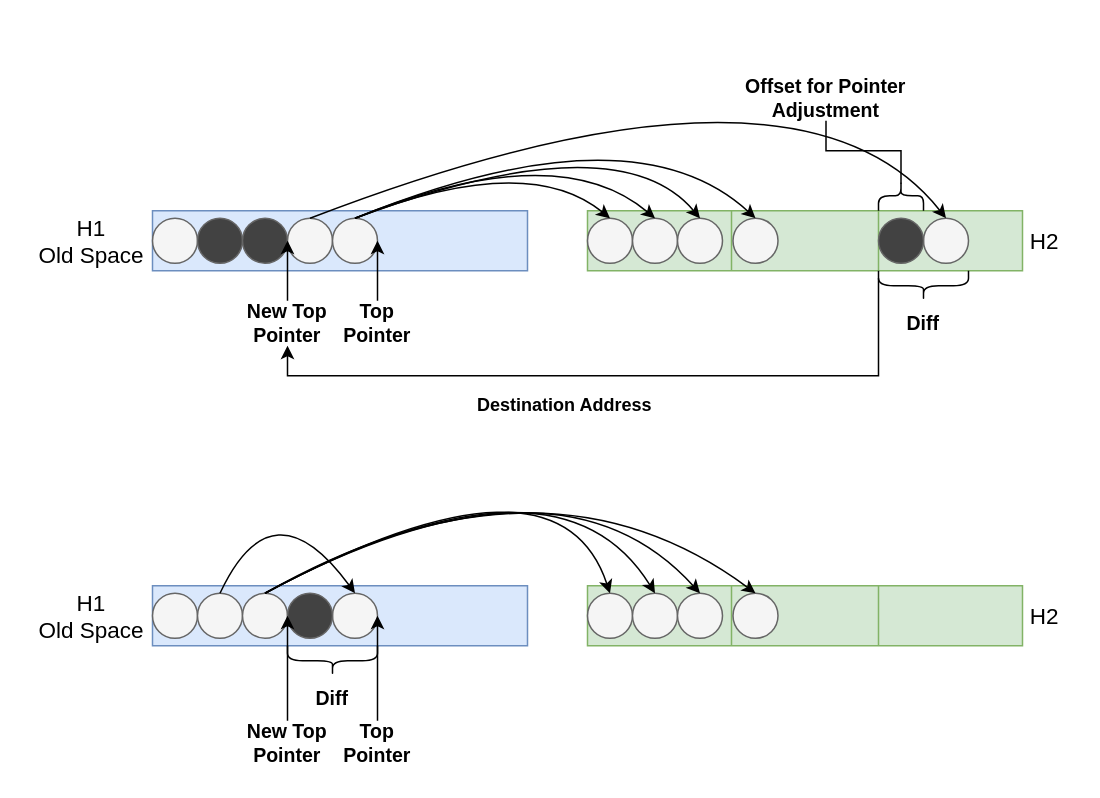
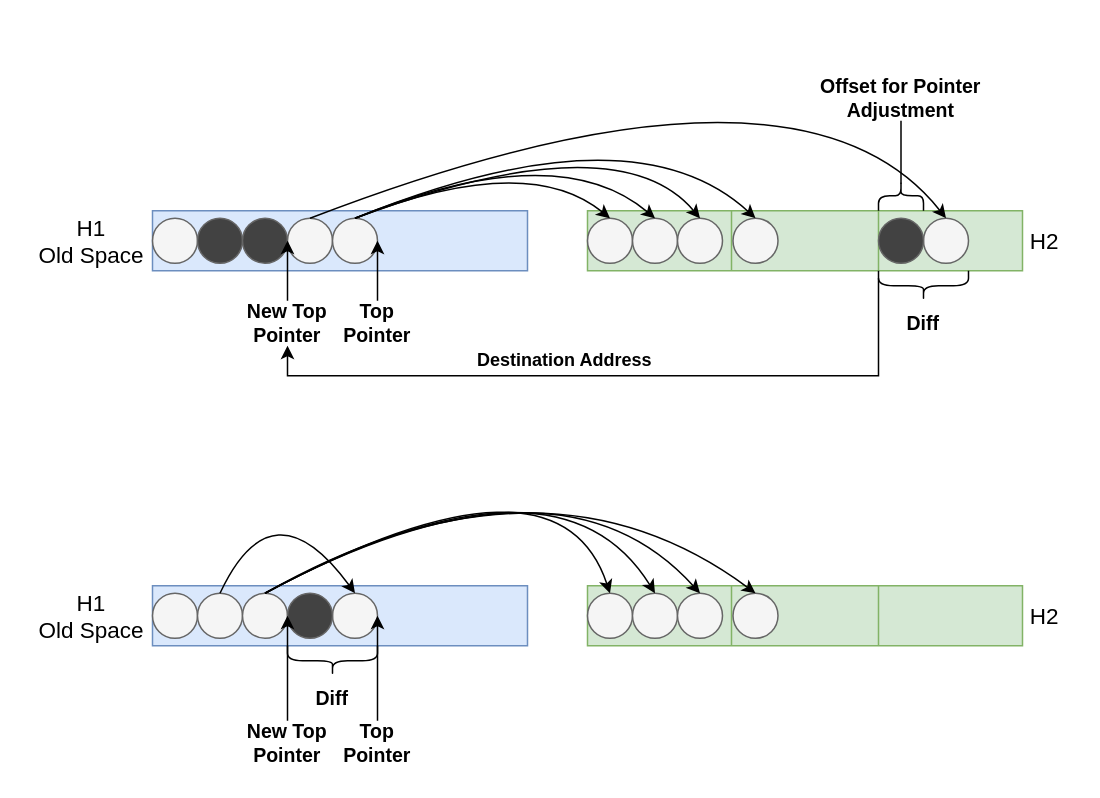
node "Offset for Pointer Adjustment": moved (826, 98) -> (901, 98)
node "Destination Address": moved (565, 406) -> (565, 361)
